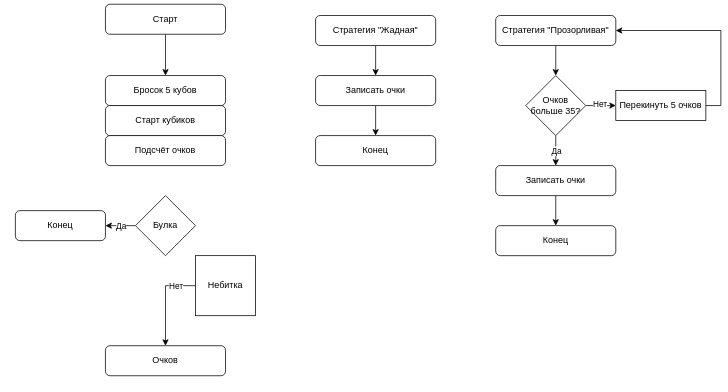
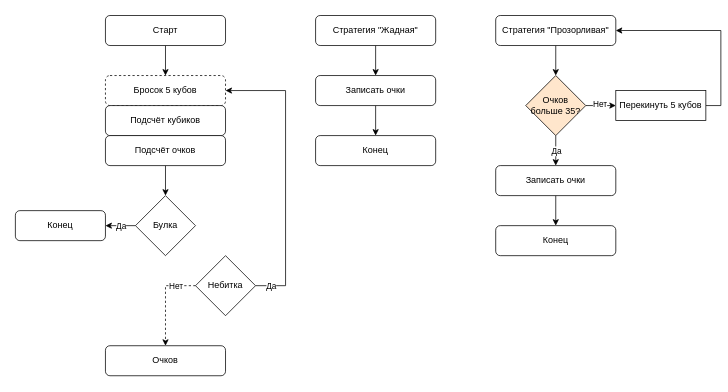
node "Старт": moved (165, 19) -> (165, 30)
node "Бросок 5 кубов": style solid -> dashed
node "Очков больше 35?": fillcolor #ffffff -> #ffe6cc
node "Перекинуть 5 очков": label "Перекинуть 5 очков" -> "Перекинуть 5 кубов"
node "Старт кубиков": label "Старт кубиков" -> "Подсчёт кубиков"
edge "Небитка" -> "Бросок 5 кубов": added, label "Да"
edge "Подсчёт очков" -> "Булка": added
node "Небитка": shape rectangle -> diamond
edge "Небитка" -> "Очков": style solid -> dashed
